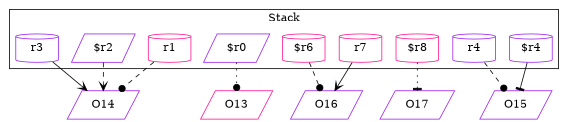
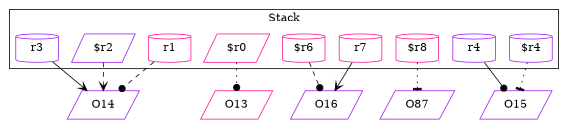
node "$r0": color purple -> deeppink
edge "r4" -> "O15": style dashed -> solid
edge "$r4" -> "O15": style solid -> dotted
node "O17": label "O17" -> "O87"
